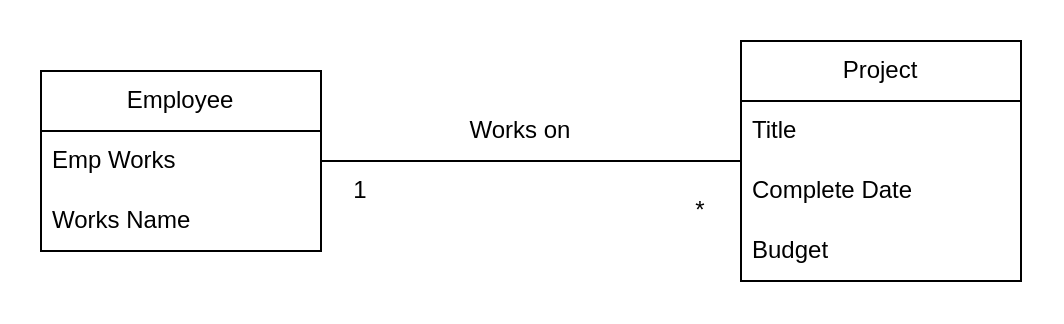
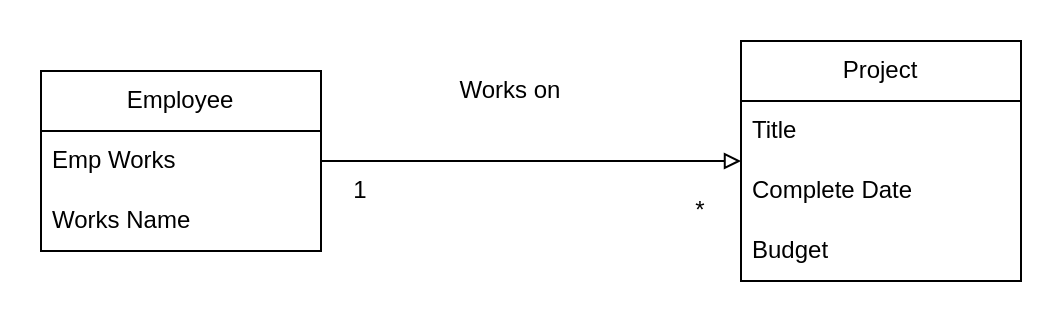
node "Works on": moved (521, 131) -> (511, 91)
edge "Employee" -- "Project": arrowhead none -> block
